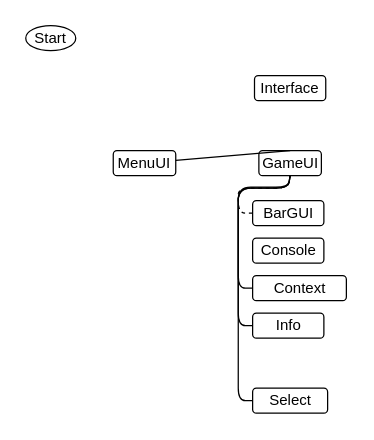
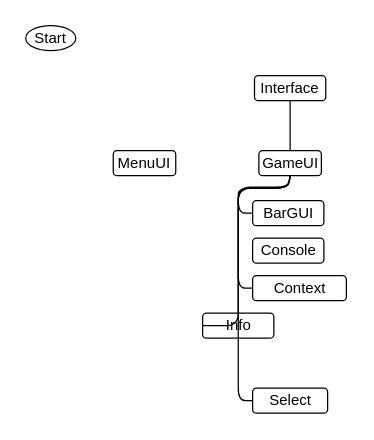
edge "MenuUI" -- "GameUI": now "Interface" -- "GameUI"
edge "GameUI" -- "BarGUI": style dashed -> solid
node "Info": moved (288, 326) -> (238, 326)
